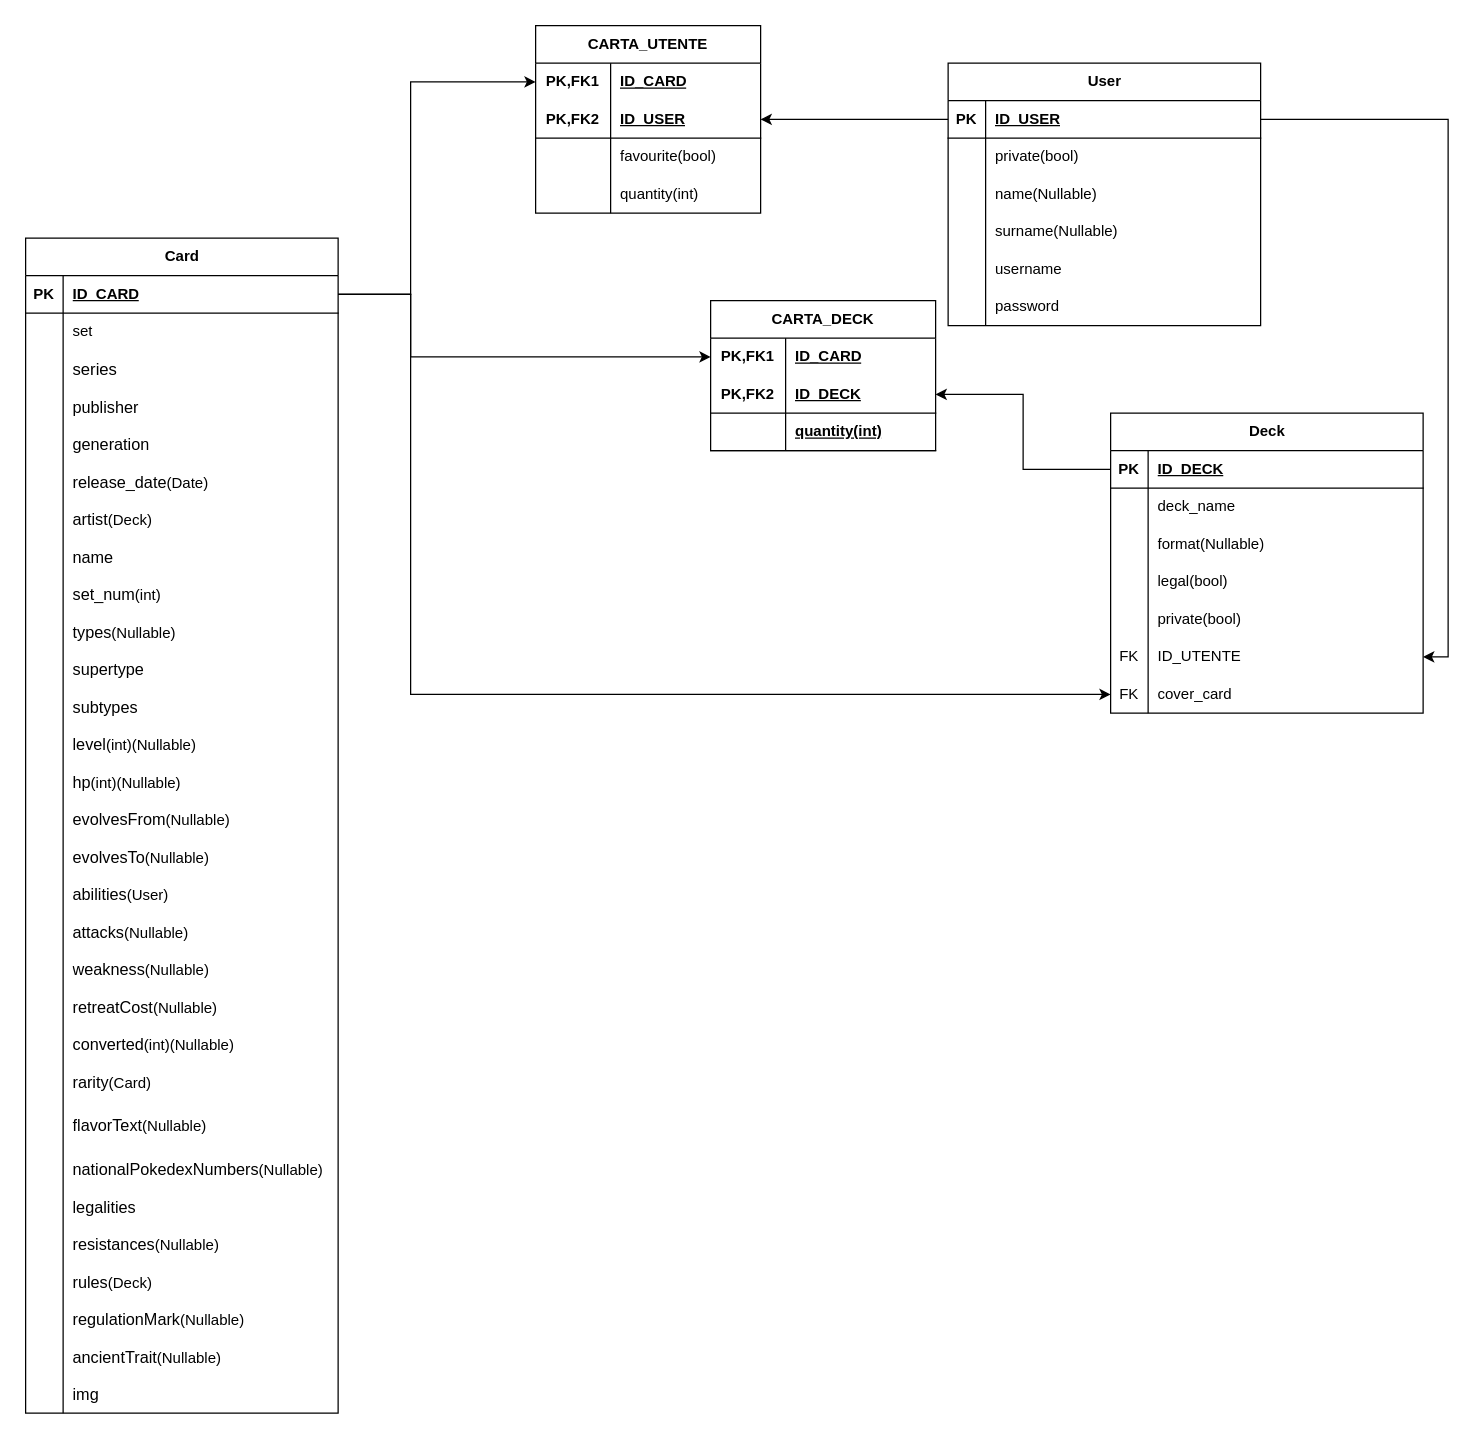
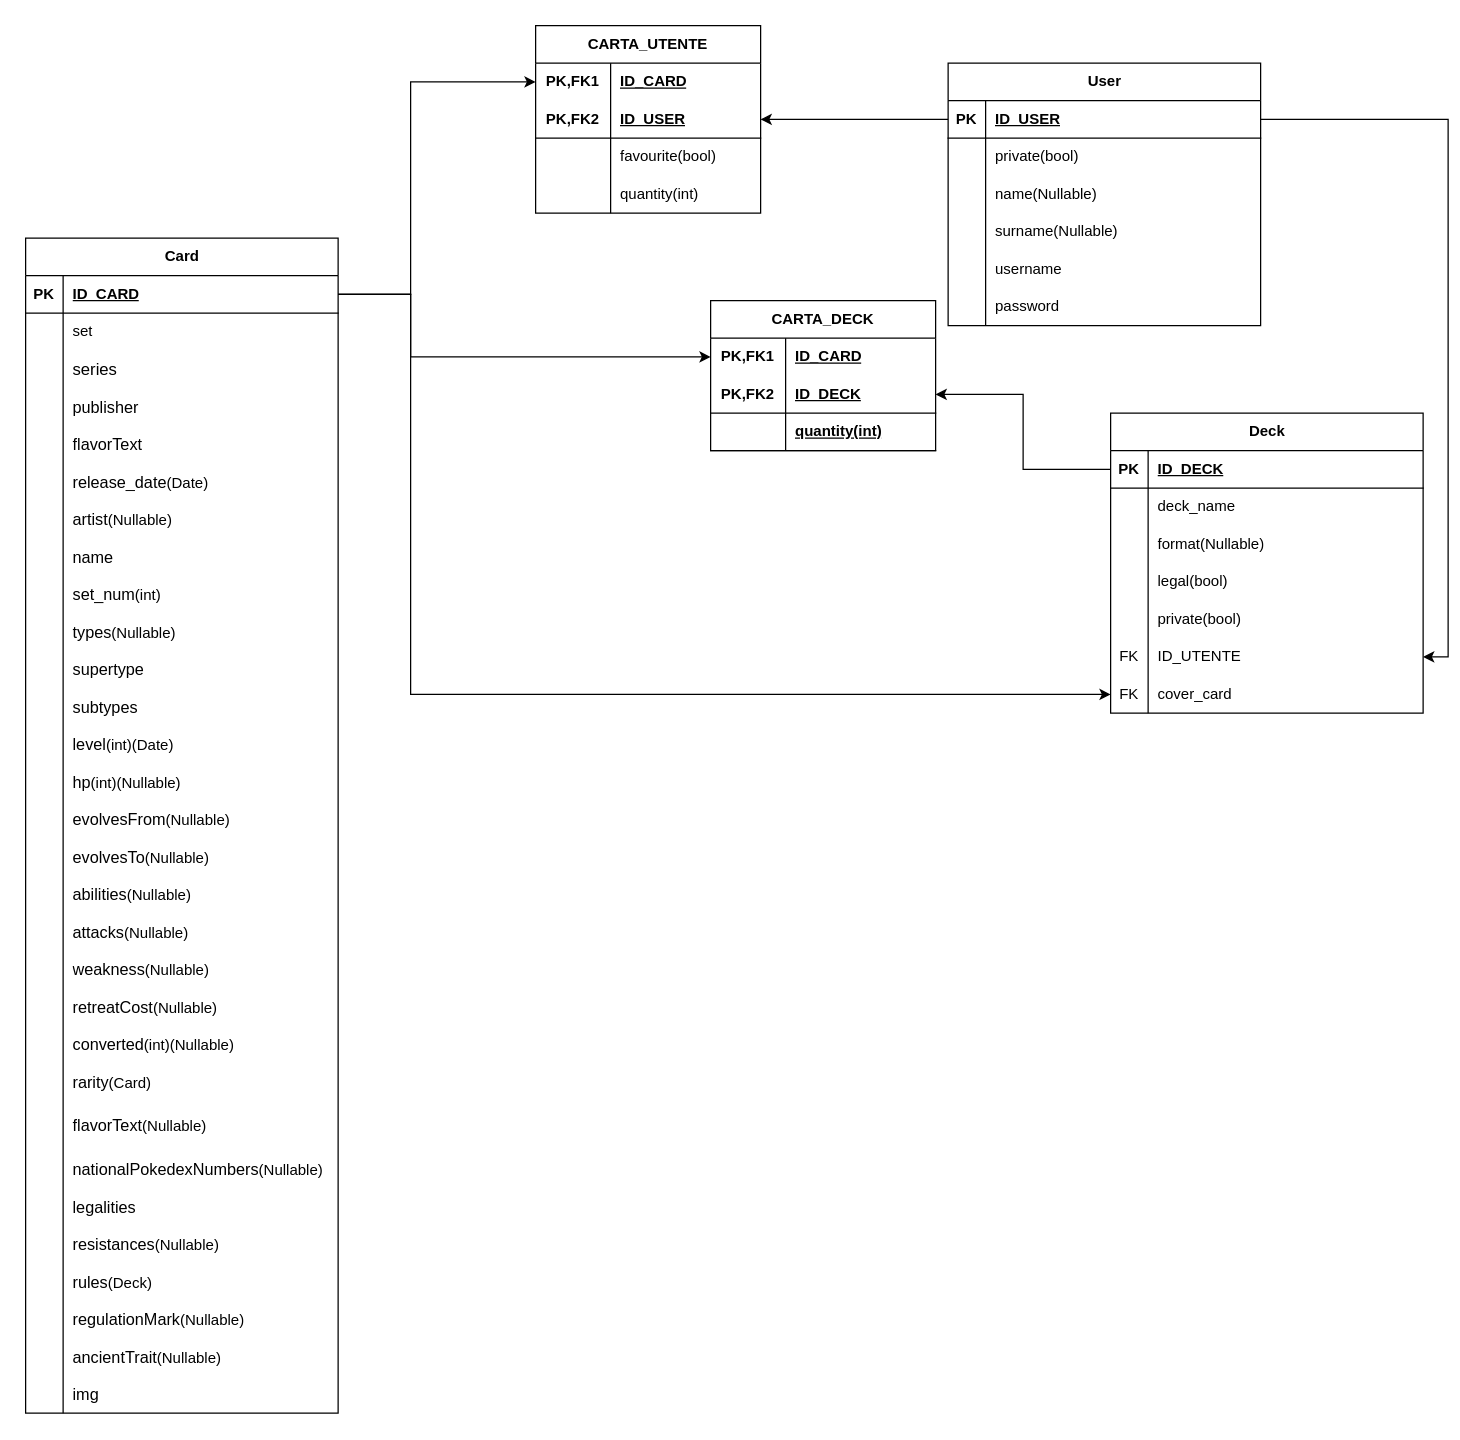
node "generation": label "generation" -> "flavorText"
node "artist(Deck)": label "artist(Deck)" -> "artist(Nullable)"
node "level(int)(Nullable)": label "level(int)(Nullable)" -> "level(int)(Date)"
node "abilities(User)": label "abilities(User)" -> "abilities(Nullable)"
